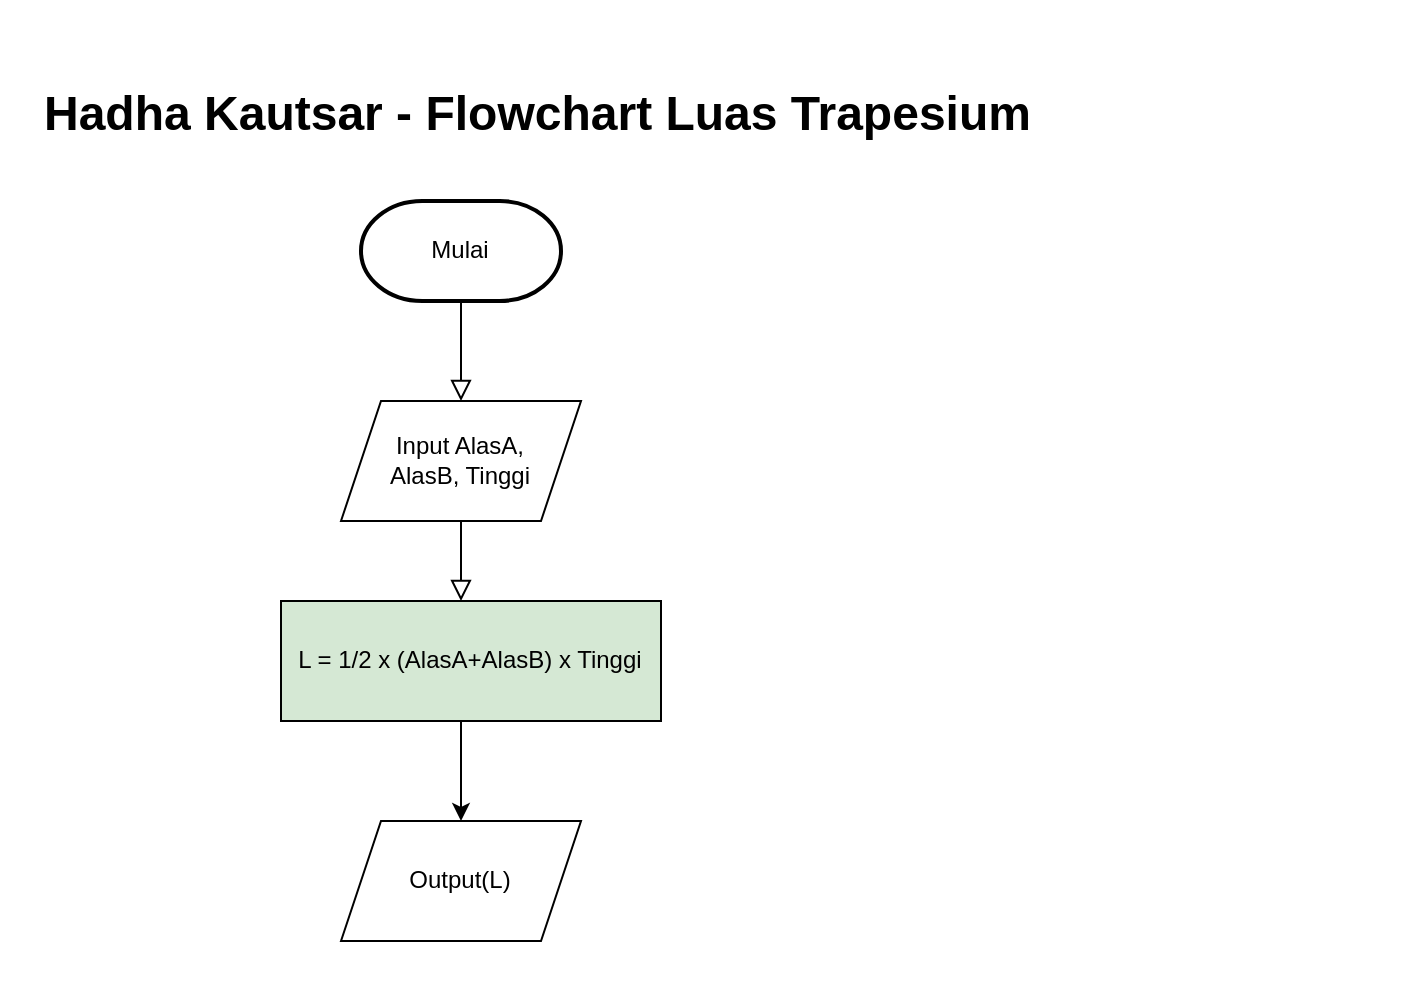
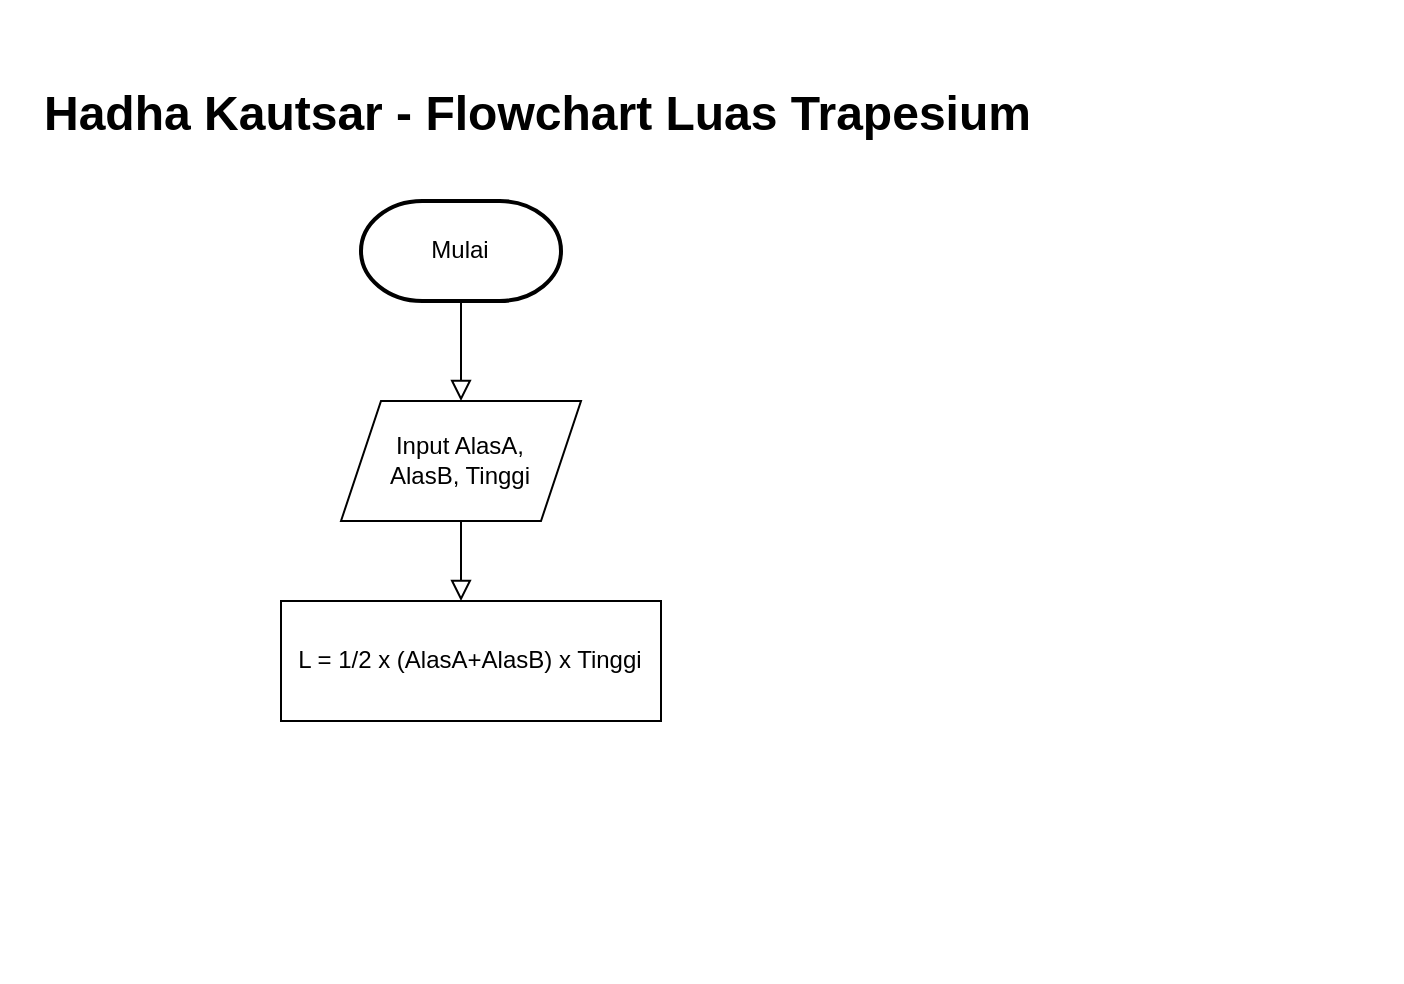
node "L = 1/2 x (AlasA+AlasB) x Tinggi": fillcolor #d5e8d4 -> #ffffff
edge "L = 1/2 x (AlasA+AlasB) x Tinggi" -> "Output(L)": removed
node "Output(L)": removed
